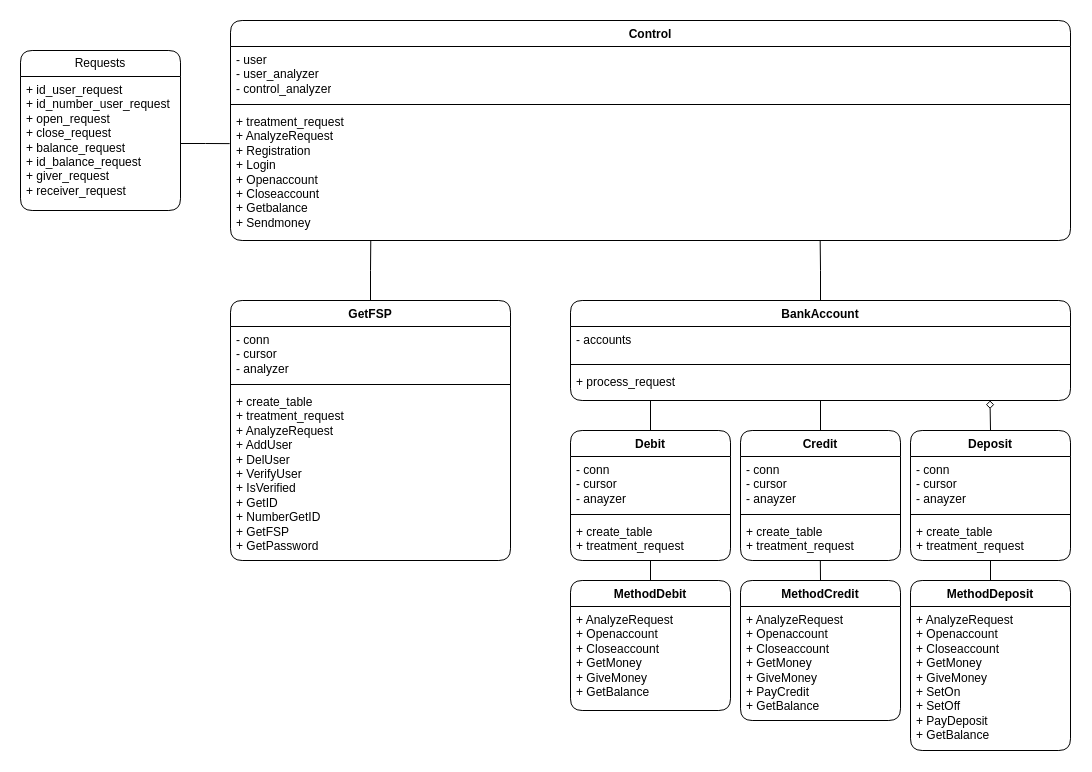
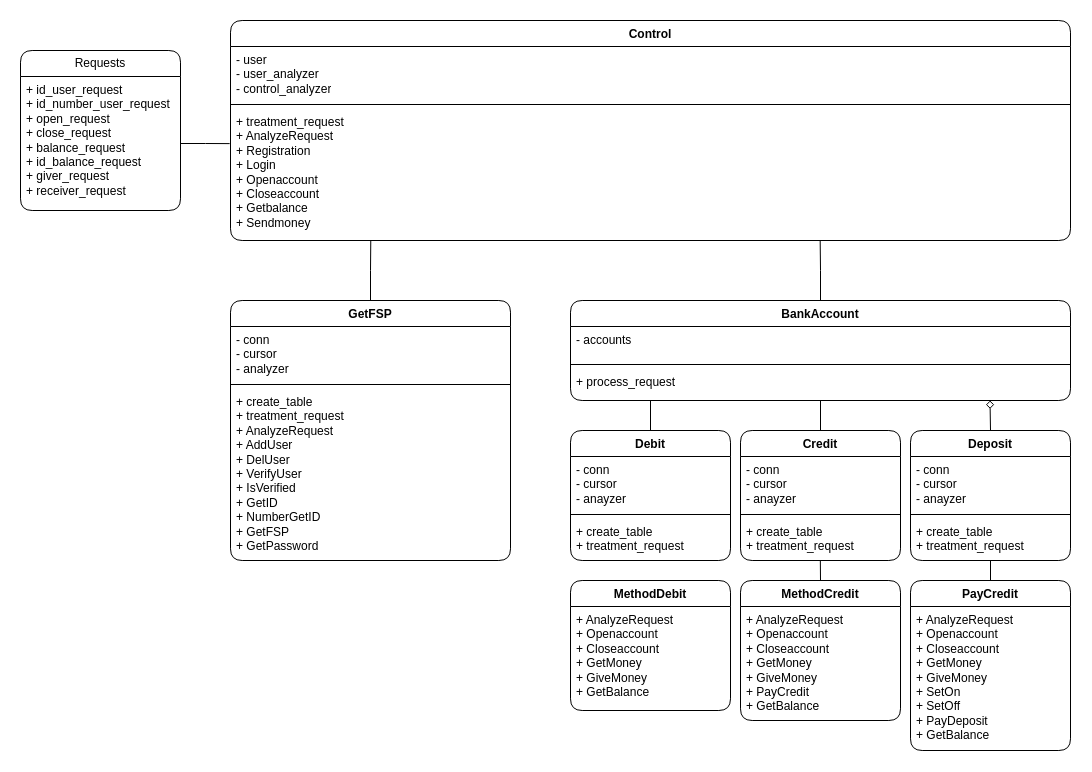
edge "Debit" -- "MethodDebit": removed
node "MethodDeposit": label "MethodDeposit" -> "PayCredit"
